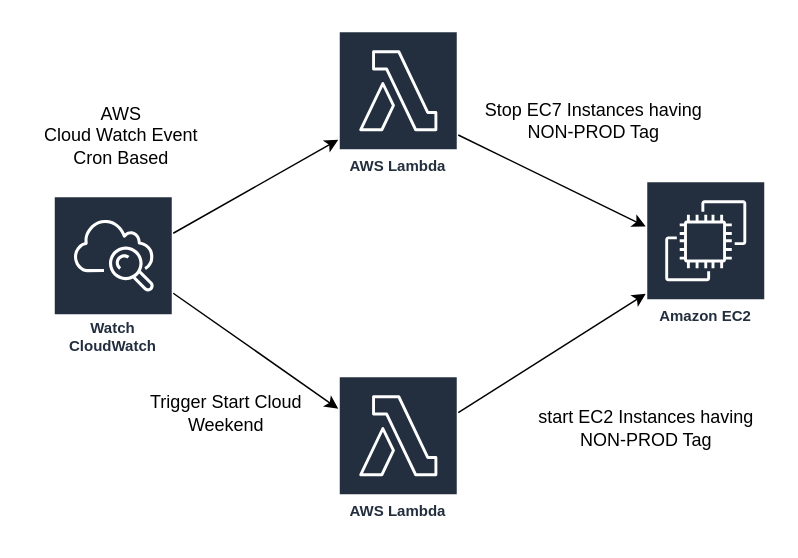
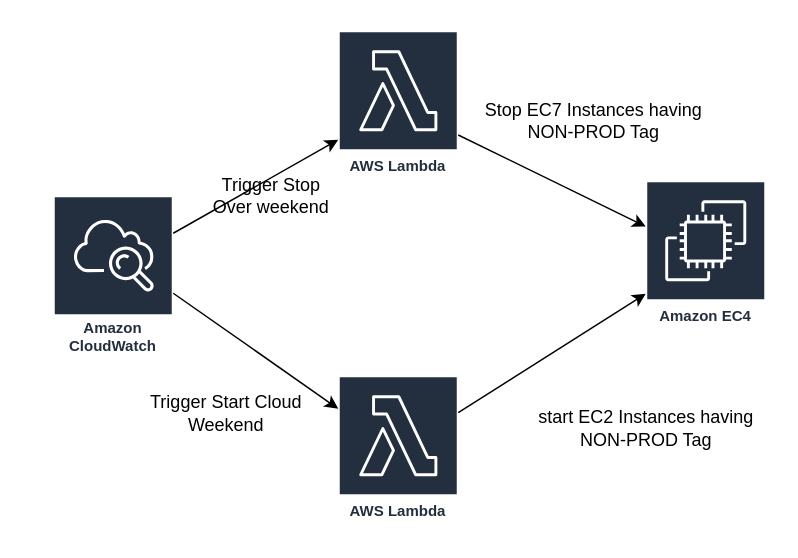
node "AWS Cloud Watch Event Cron Based": removed
node "Trigger Stop Over weekend": added
node "Amazon EC2": label "Amazon EC2" -> "Amazon EC4"
node "Watch CloudWatch": label "Watch CloudWatch" -> "Amazon CloudWatch"
